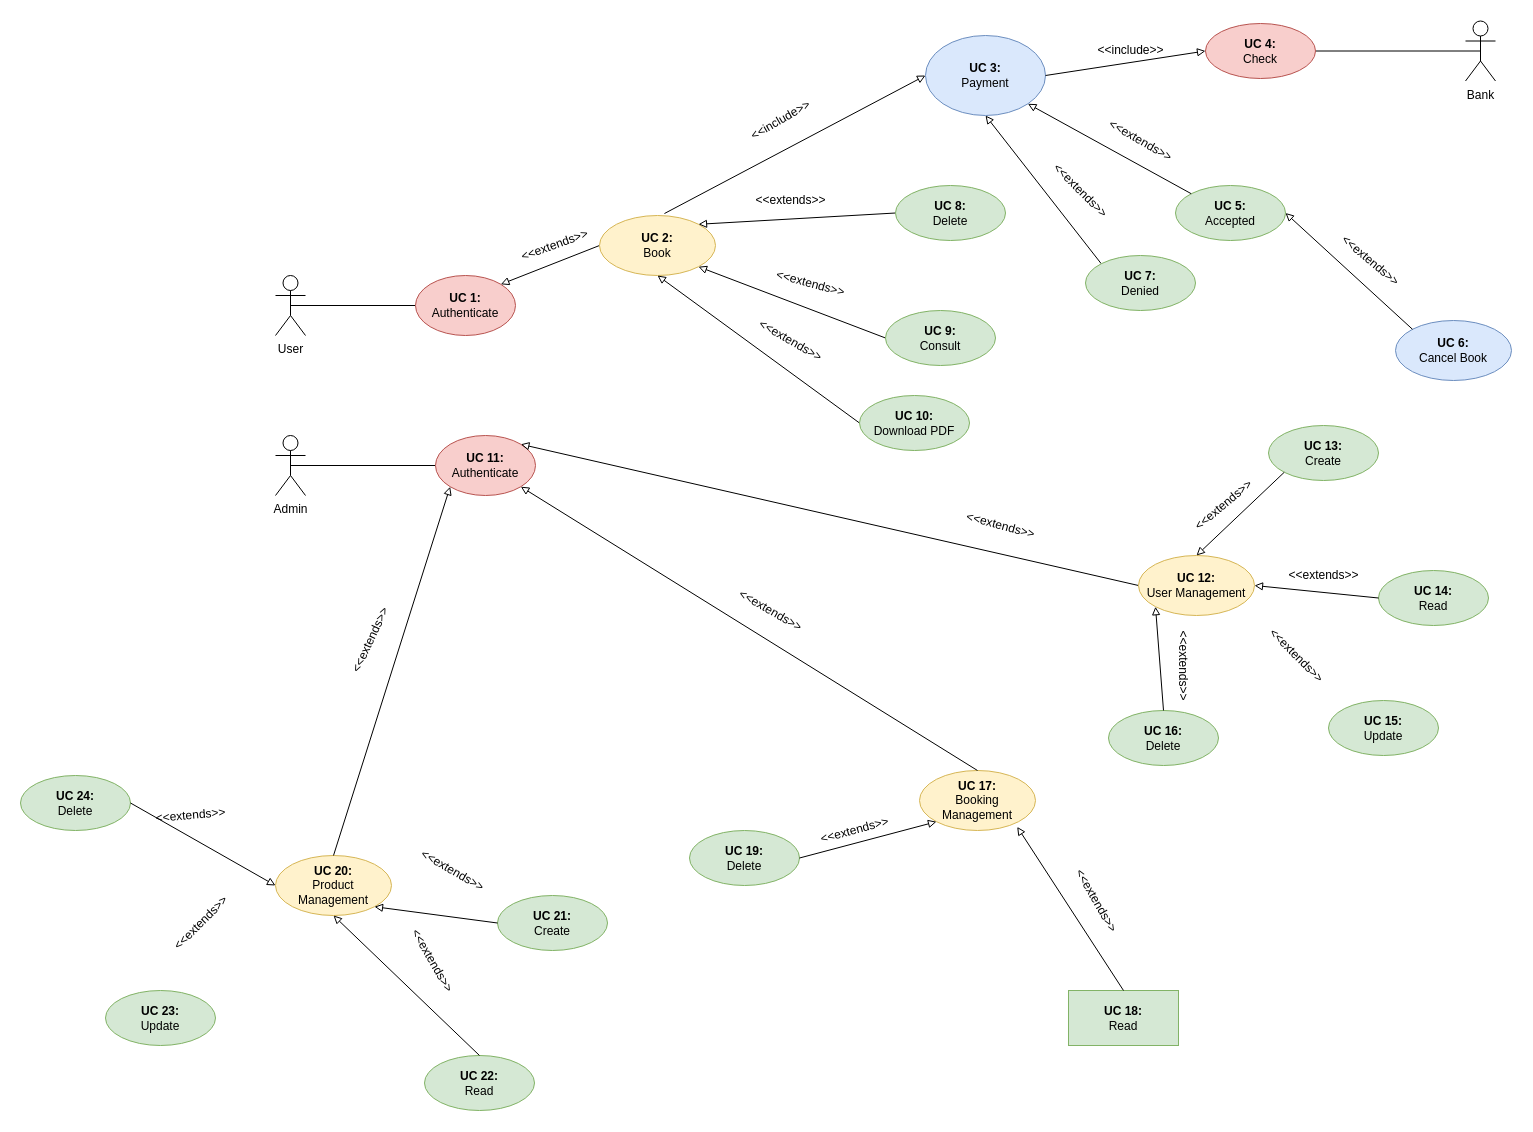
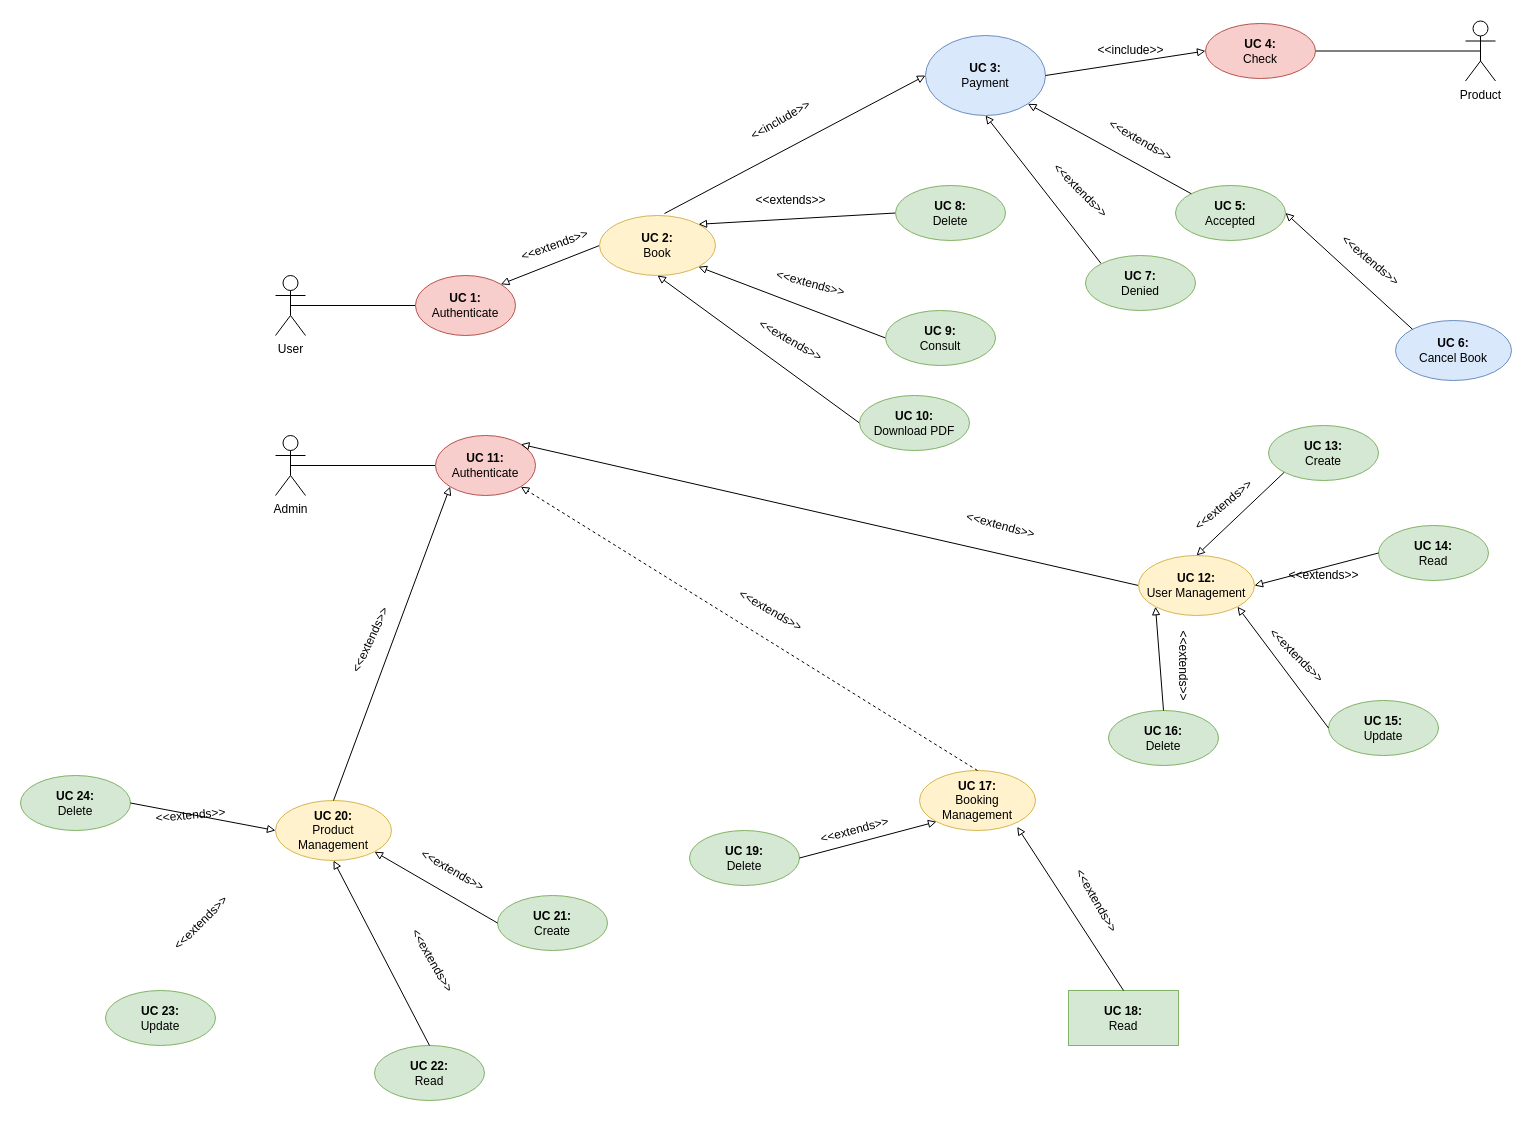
node "Bank": label "Bank" -> "Product"
node "UC 14: Read": moved (1434, 598) -> (1434, 553)
edge "UC 17: Booking Management" -> "UC 11: Authenticate": style solid -> dashed
edge "UC 15: Update" -> "UC 12: User Management": added
node "UC 20: Product Management": moved (334, 886) -> (334, 831)
node "UC 22: Read": moved (480, 1083) -> (430, 1073)
